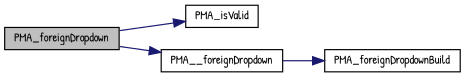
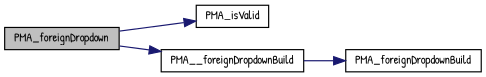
node "PMA__foreignDropdown": label "PMA__foreignDropdown" -> "PMA__foreignDropdownBuild"
